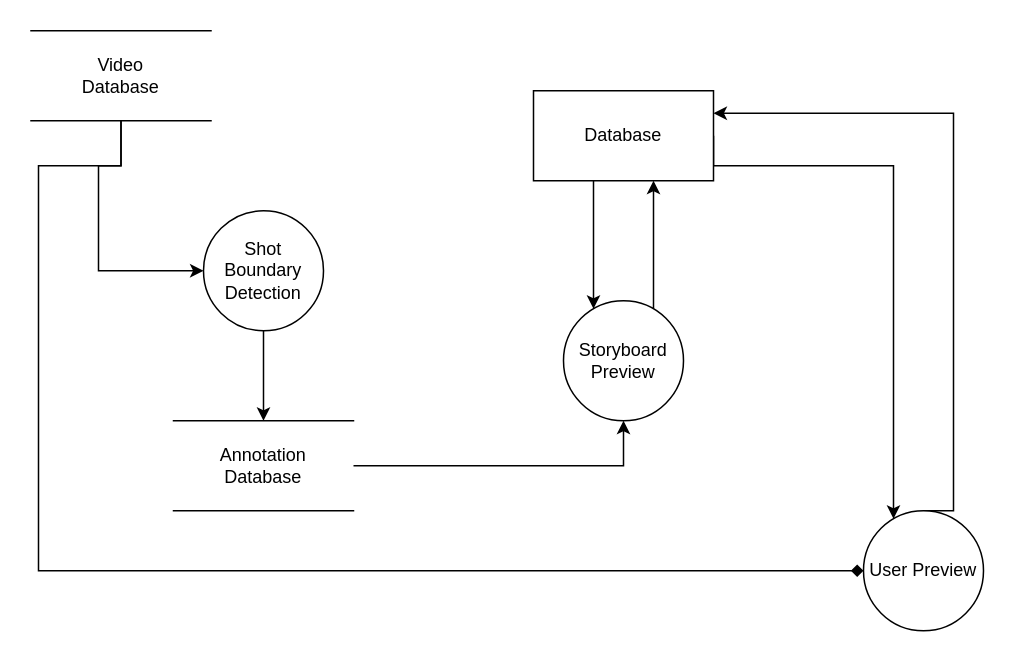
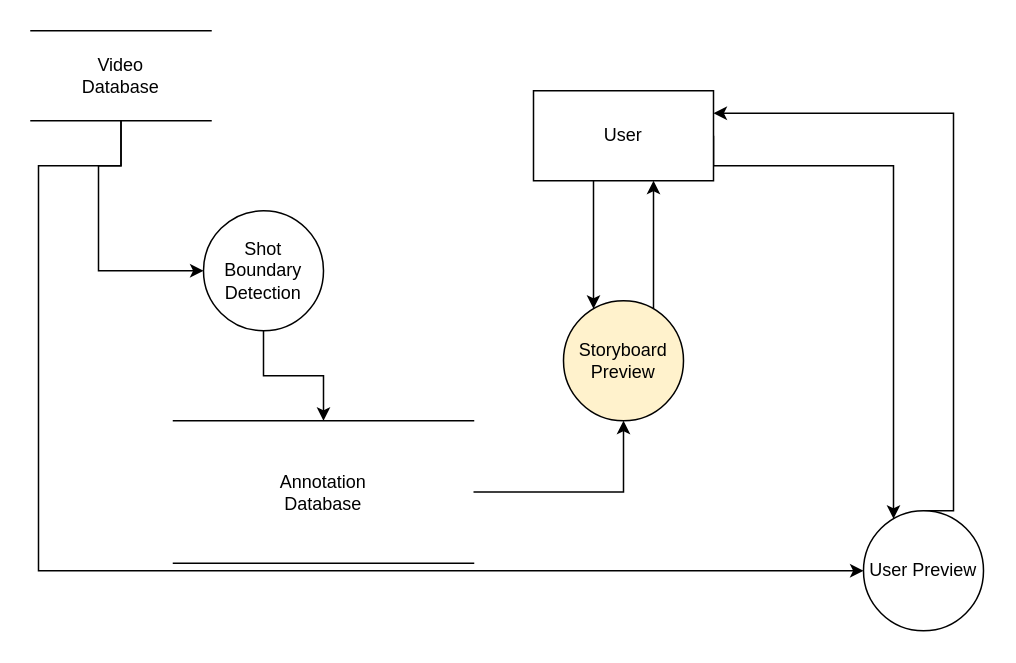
node "Database": label "Database" -> "User"
node "Storyboard Preview": fillcolor #ffffff -> #fff2cc
node "Annotation Database": size 180x90 -> 300x143
edge "Video Database" -> "User Preview": arrowhead diamond -> classic
